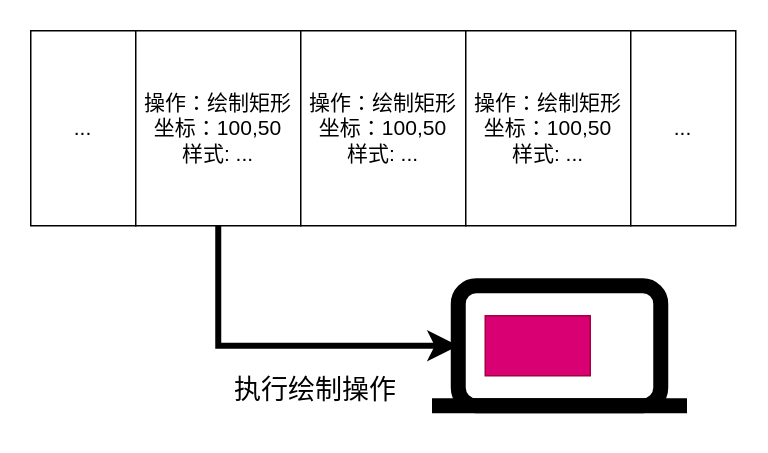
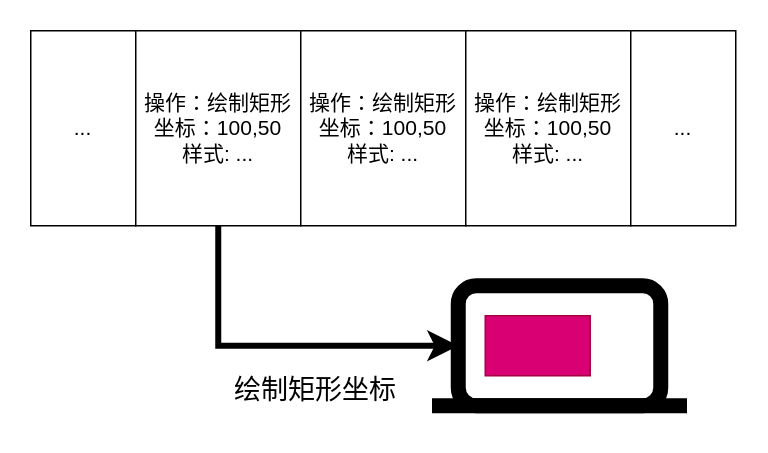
node "执行绘制操作": label "执行绘制操作" -> "绘制矩形坐标"
